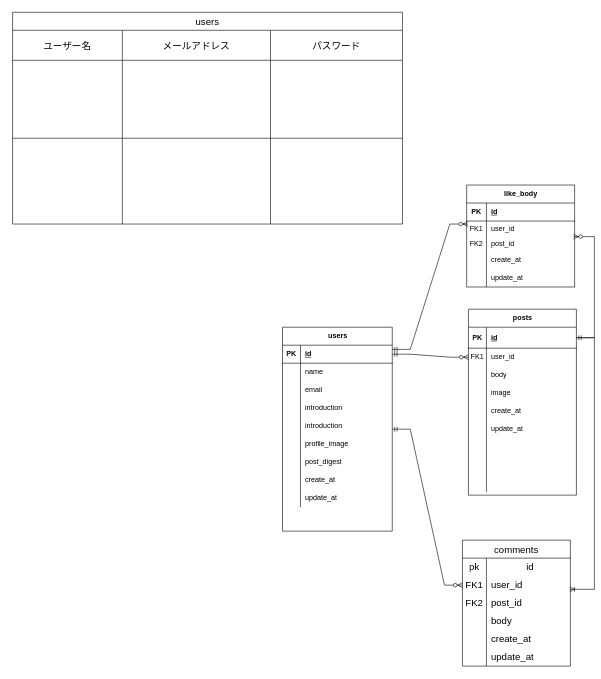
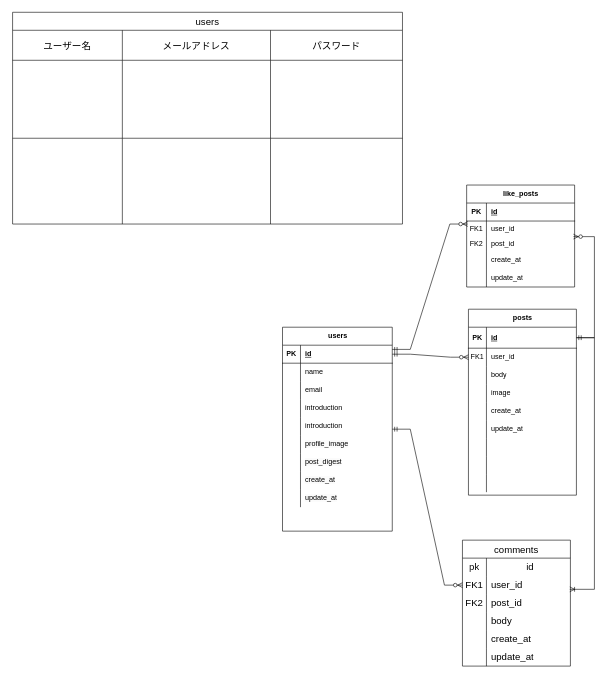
node "like_body": label "like_body" -> "like_posts"
